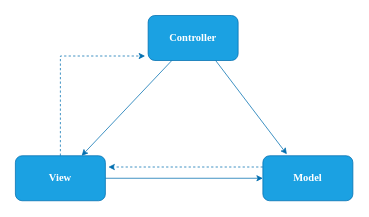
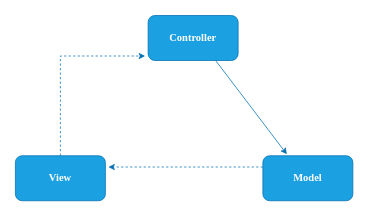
edge "Controller" -> "View": removed
edge "View" -> "Model": removed
